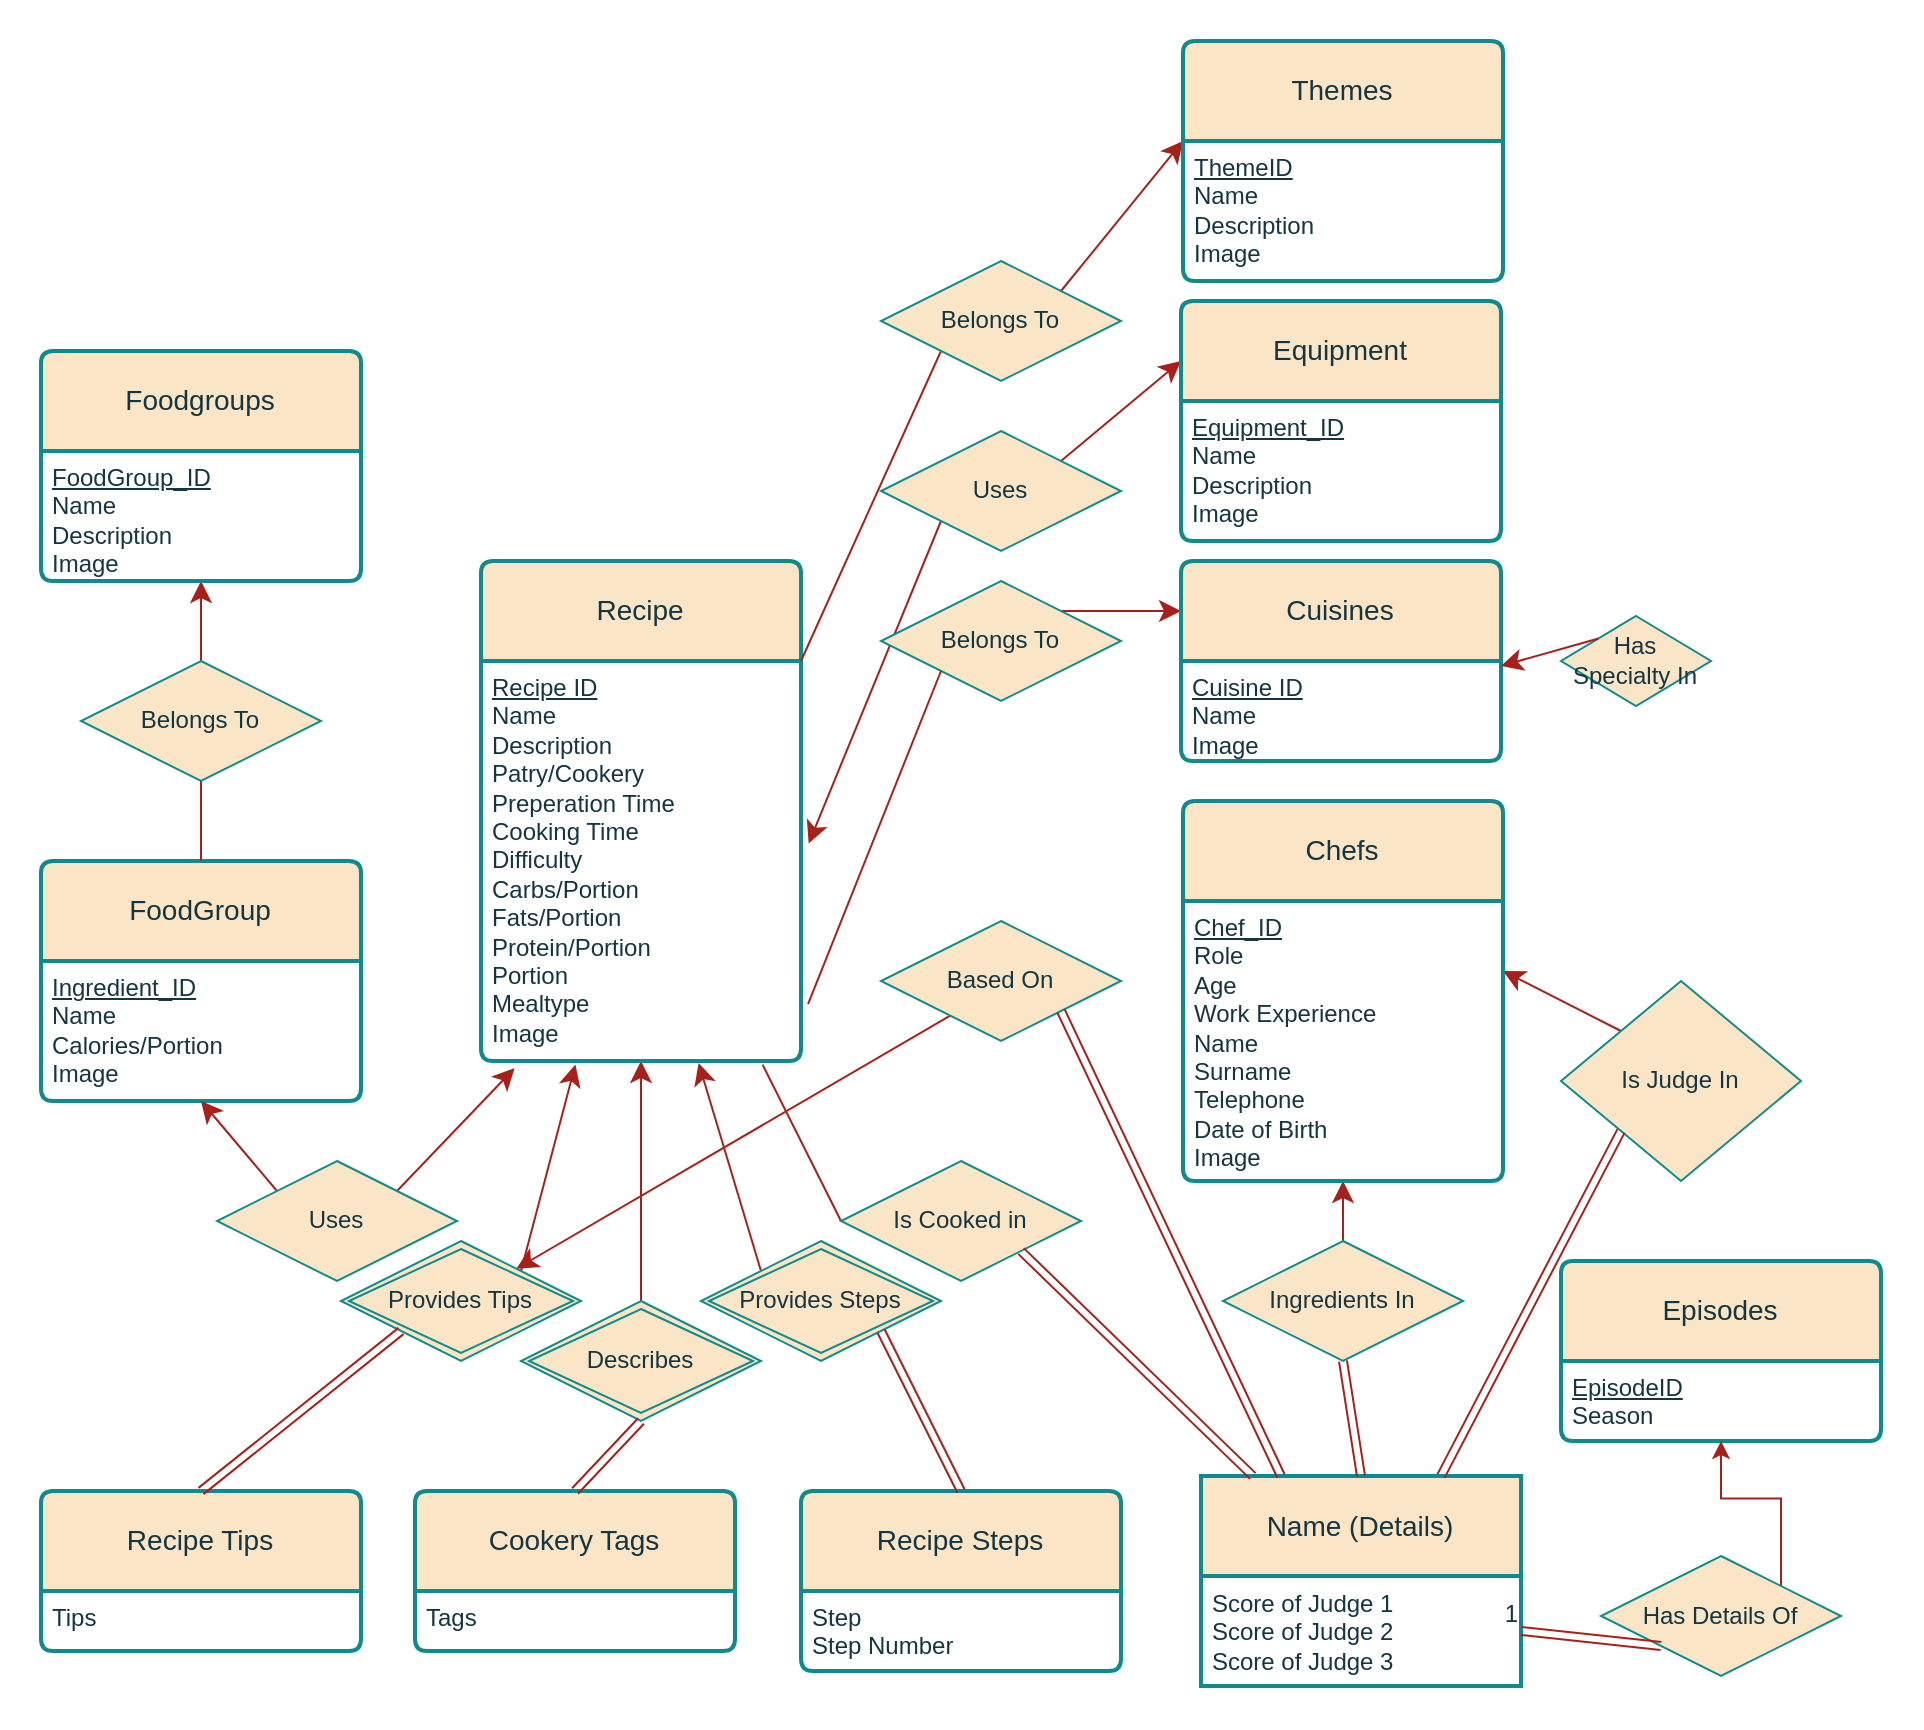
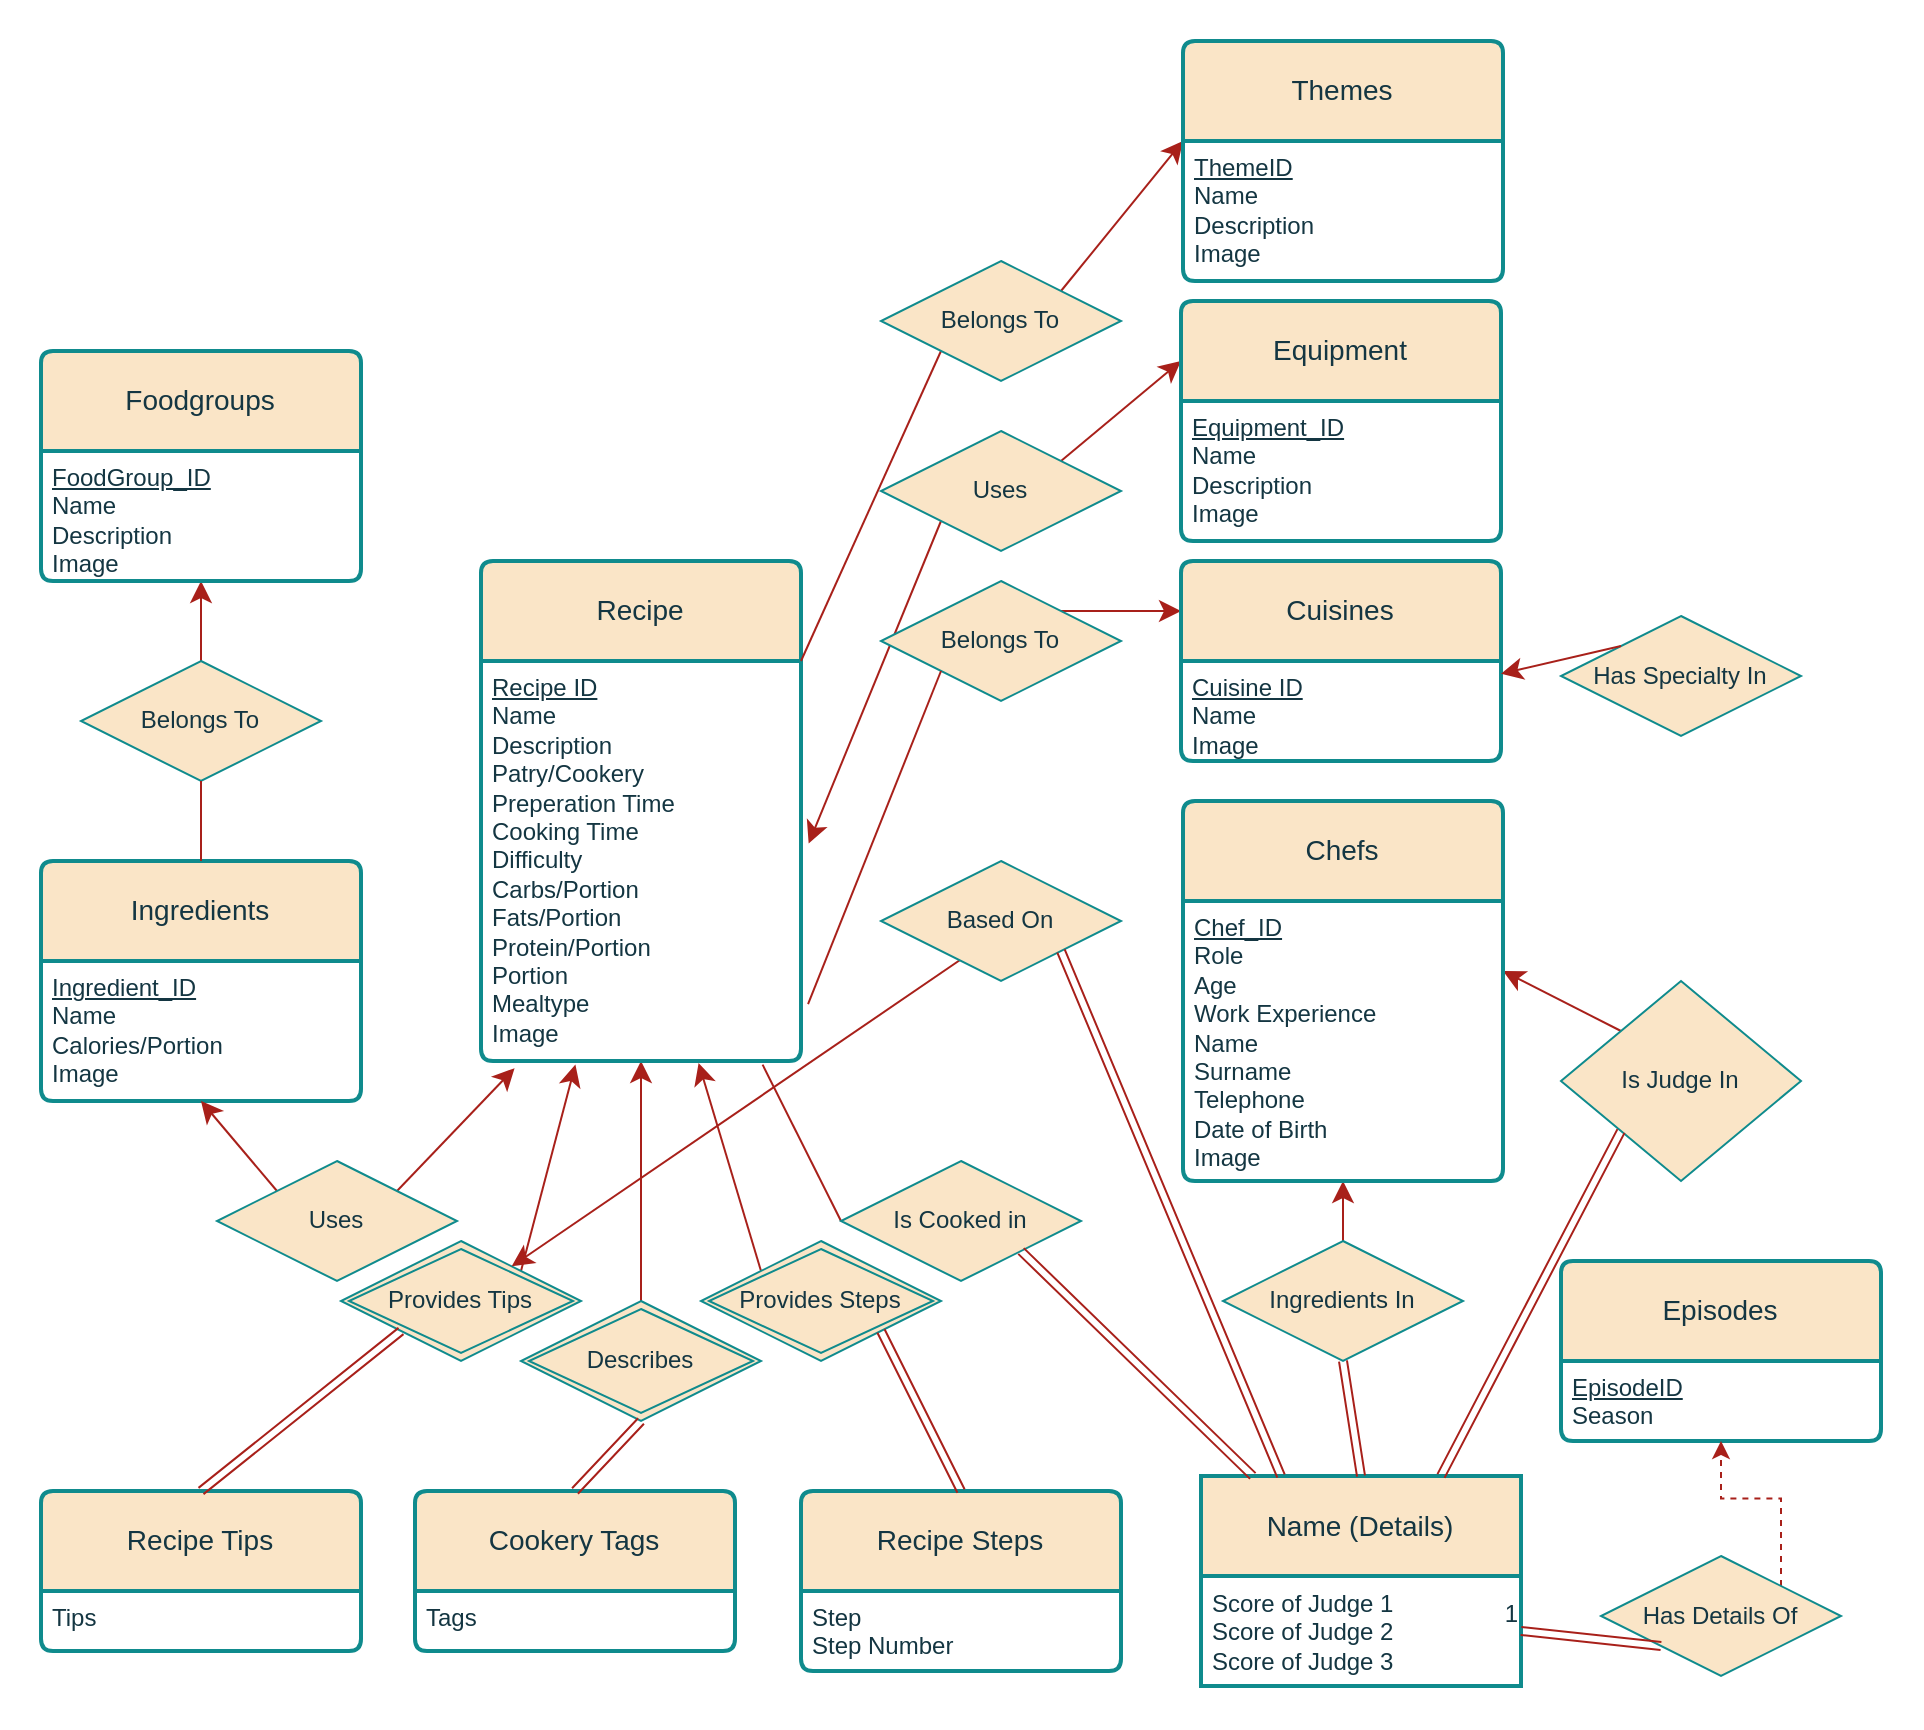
node "Has Specialty In": size 150x90 -> 240x120
node "FoodGroup": label "FoodGroup" -> "Ingredients"
node "Based On": moved (1001, 981) -> (1001, 921)
edge "Has Details Of" -> "EpisodeID Season": style solid -> dashed
